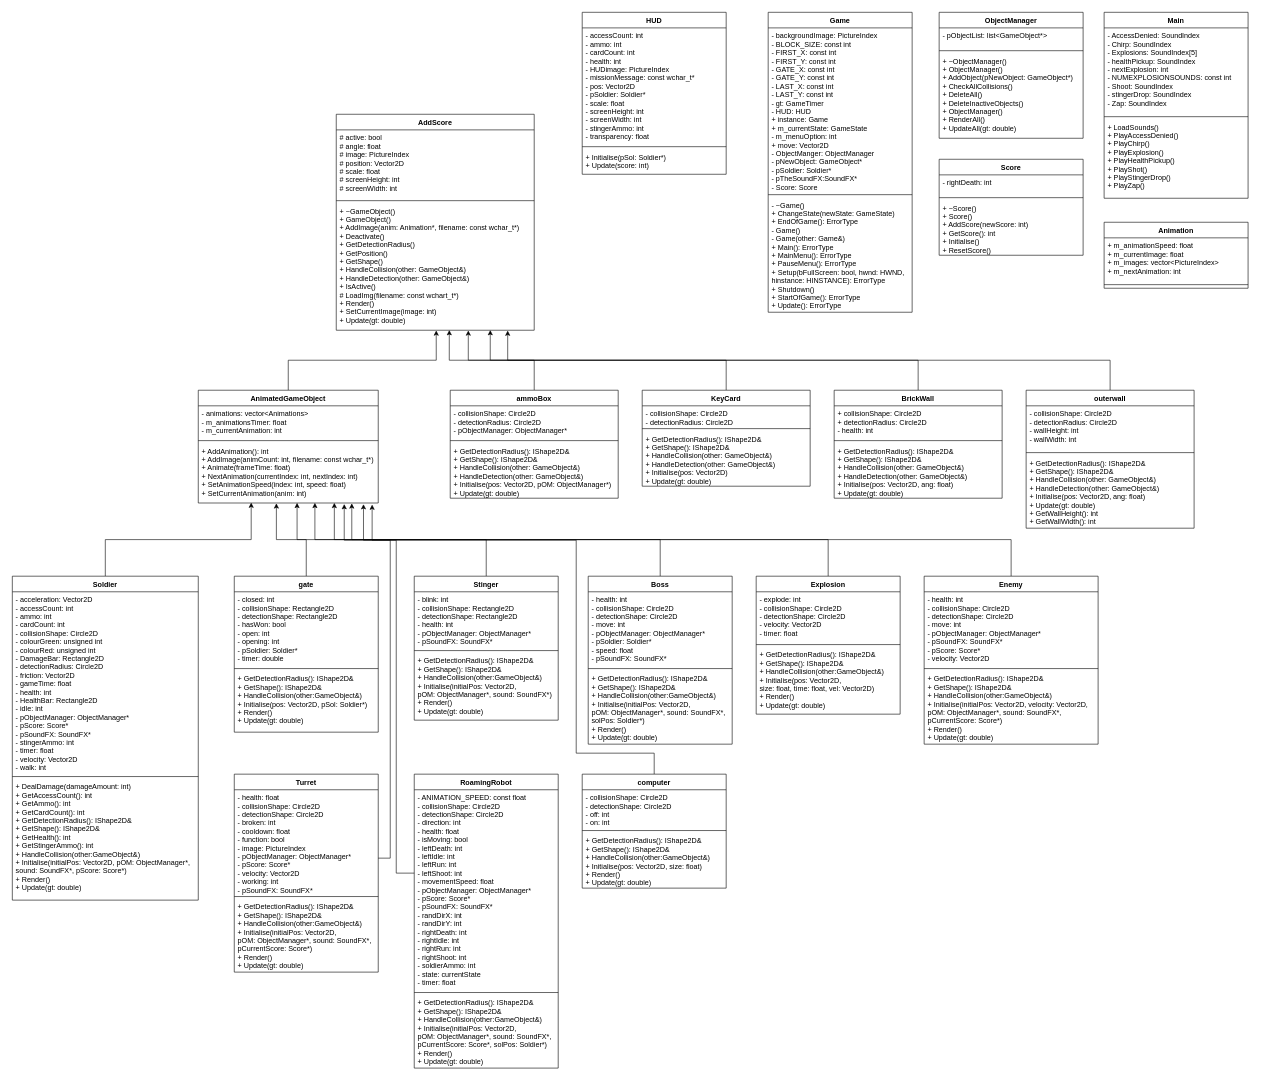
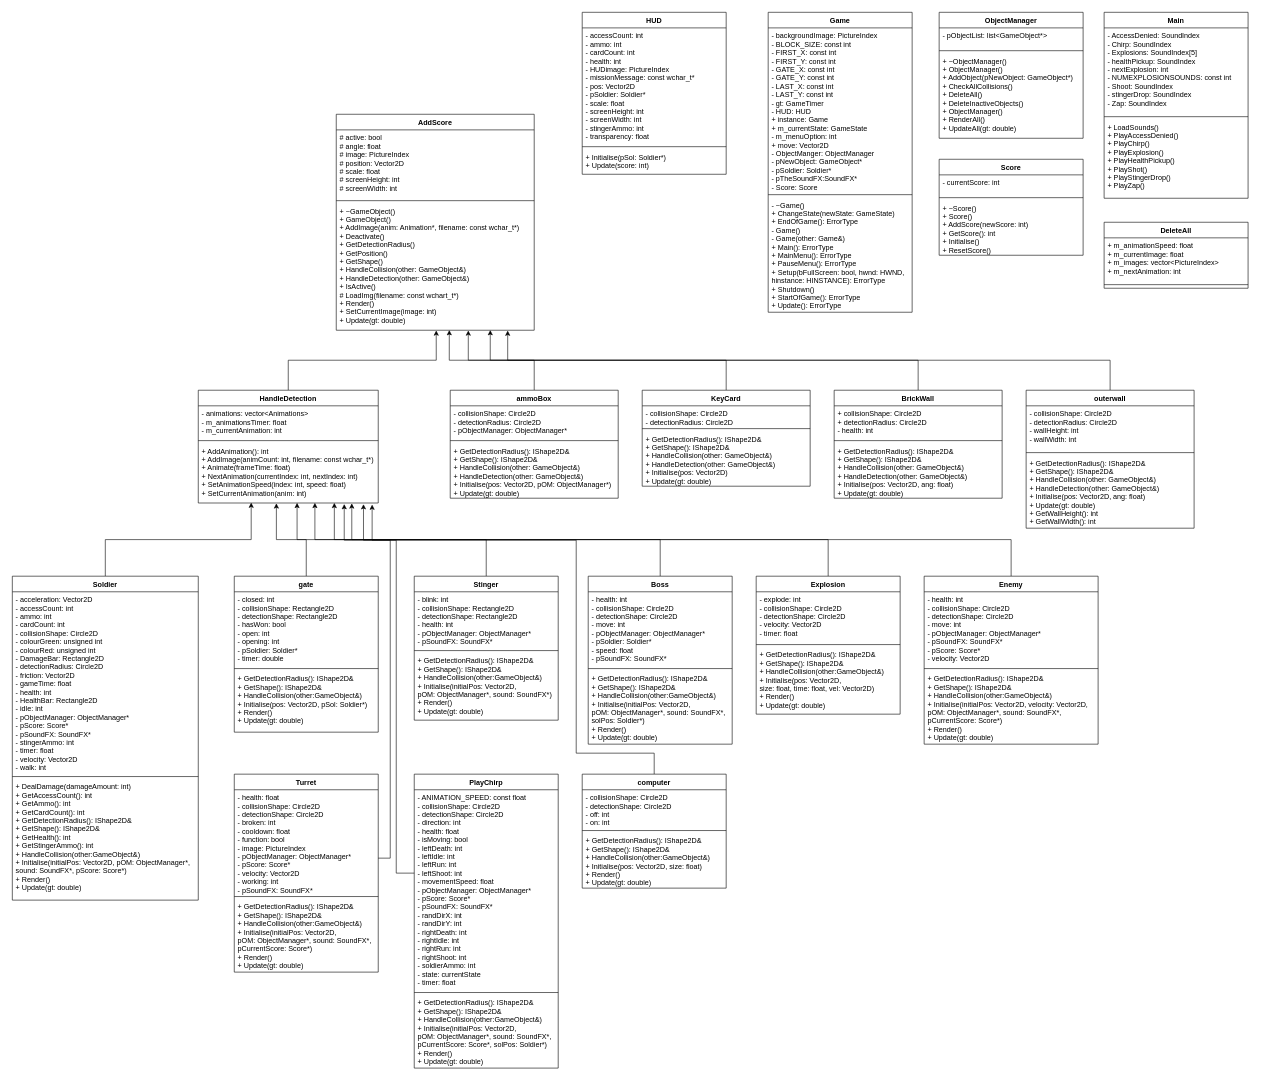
node "- rightDeath: int": label "- rightDeath: int" -> "- currentScore: int"
node "Animation": label "Animation" -> "DeleteAll"
node "AnimatedGameObject": label "AnimatedGameObject" -> "HandleDetection"
node "RoamingRobot": label "RoamingRobot" -> "PlayChirp"
